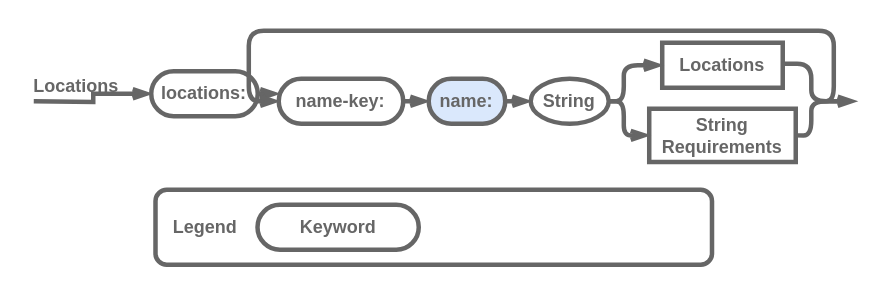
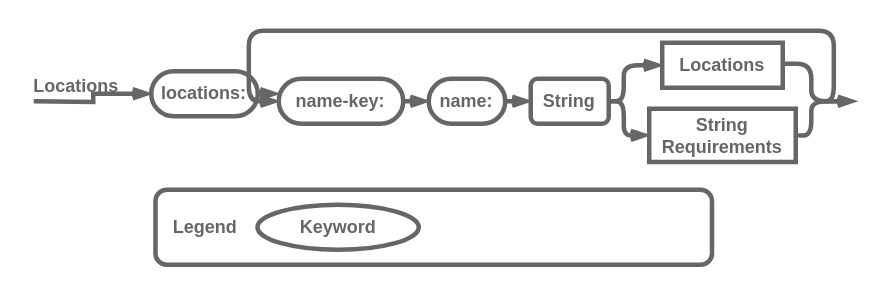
node "name:": fillcolor #dae8fc -> #ffffff
node "String": shape ellipse -> rounded rectangle
node "Keyword": shape rounded rectangle -> ellipse
